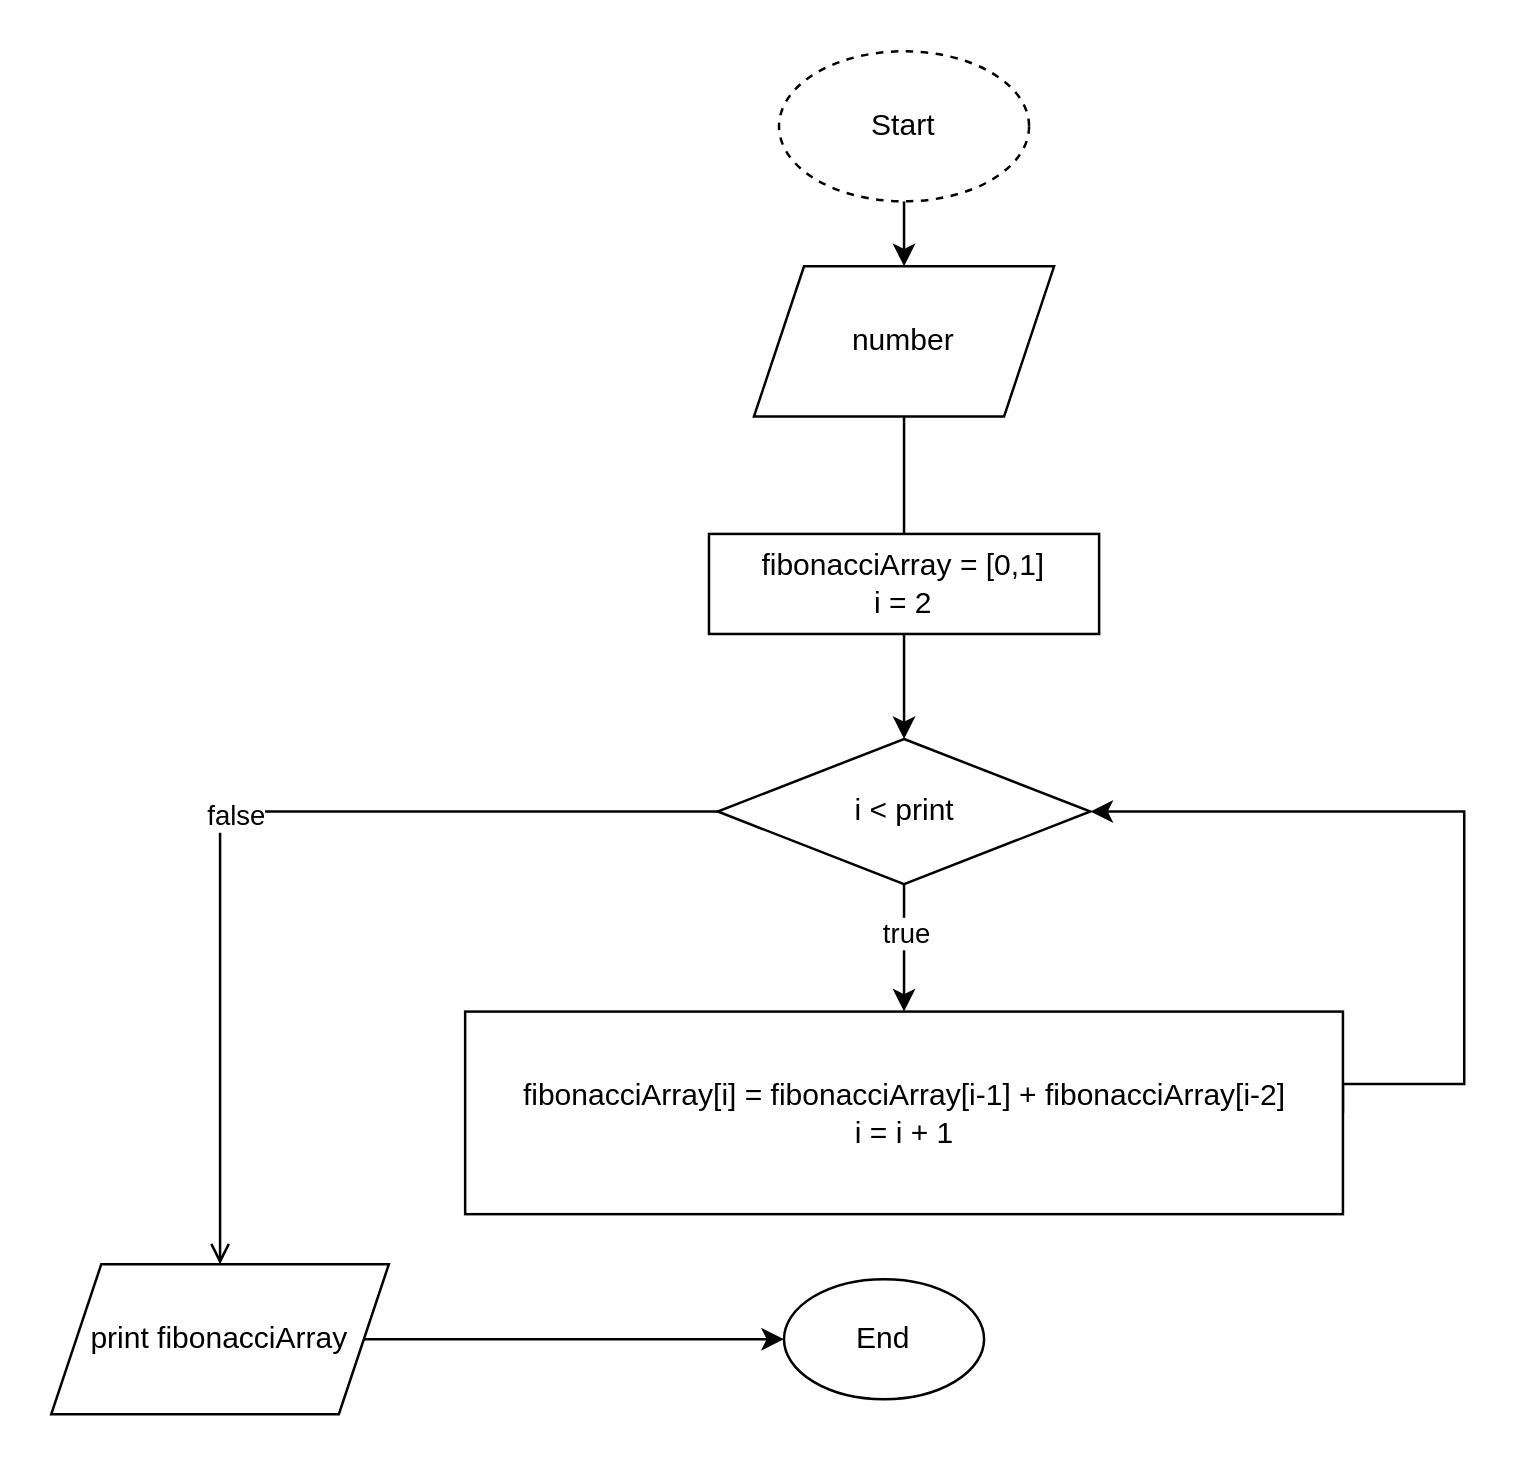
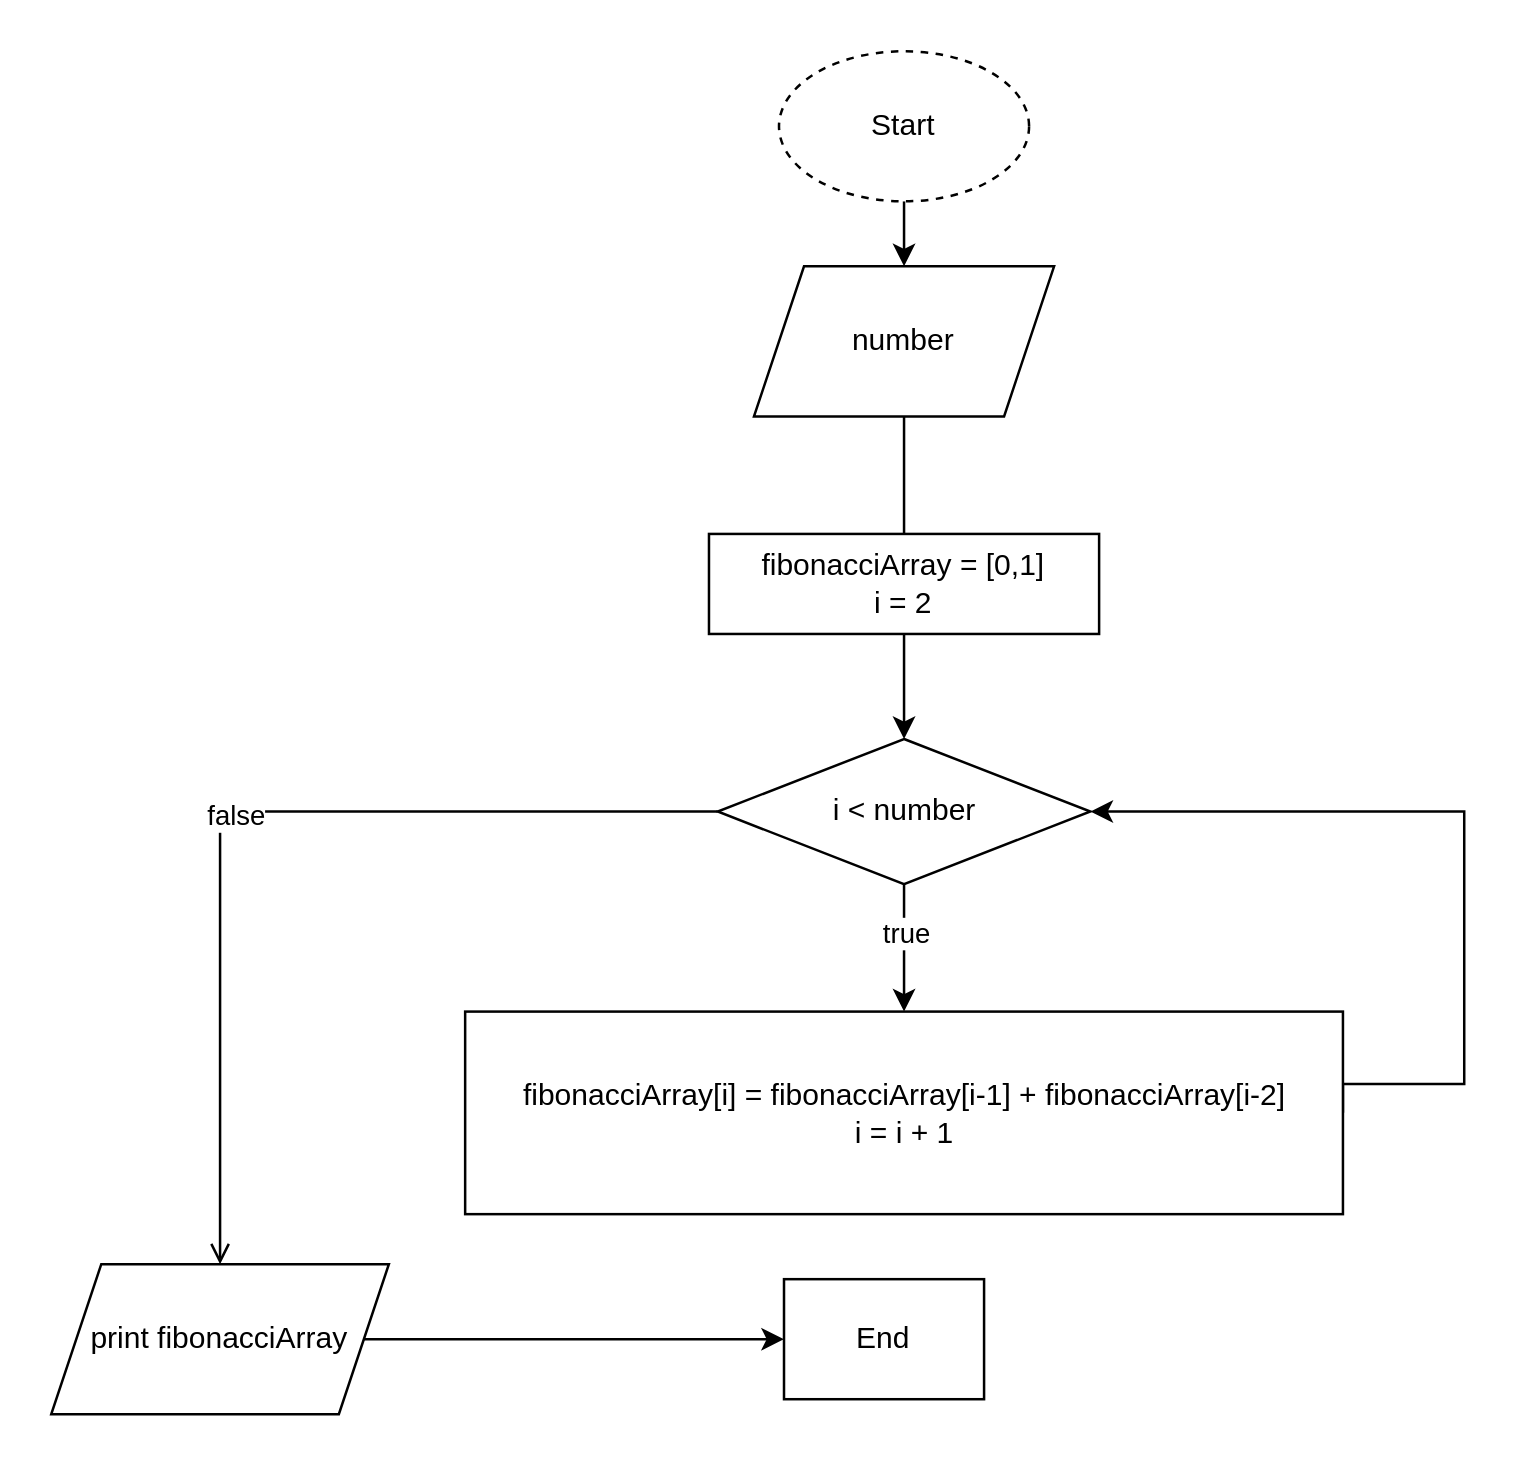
node "i < print": label "i < print" -> "i < number"
node "End": shape ellipse -> rectangle
